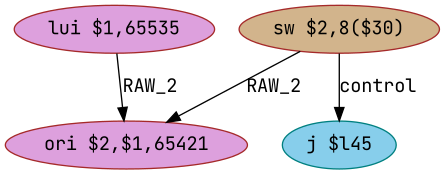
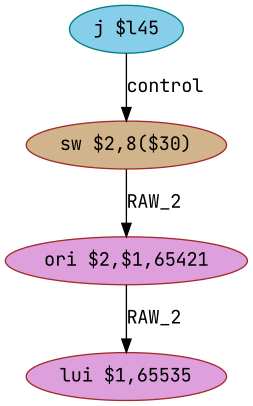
edge "lui $1,65535" -> "ori $2,$1,65421": reversed
edge "sw $2,8($30)" -> "j $l45": reversed
